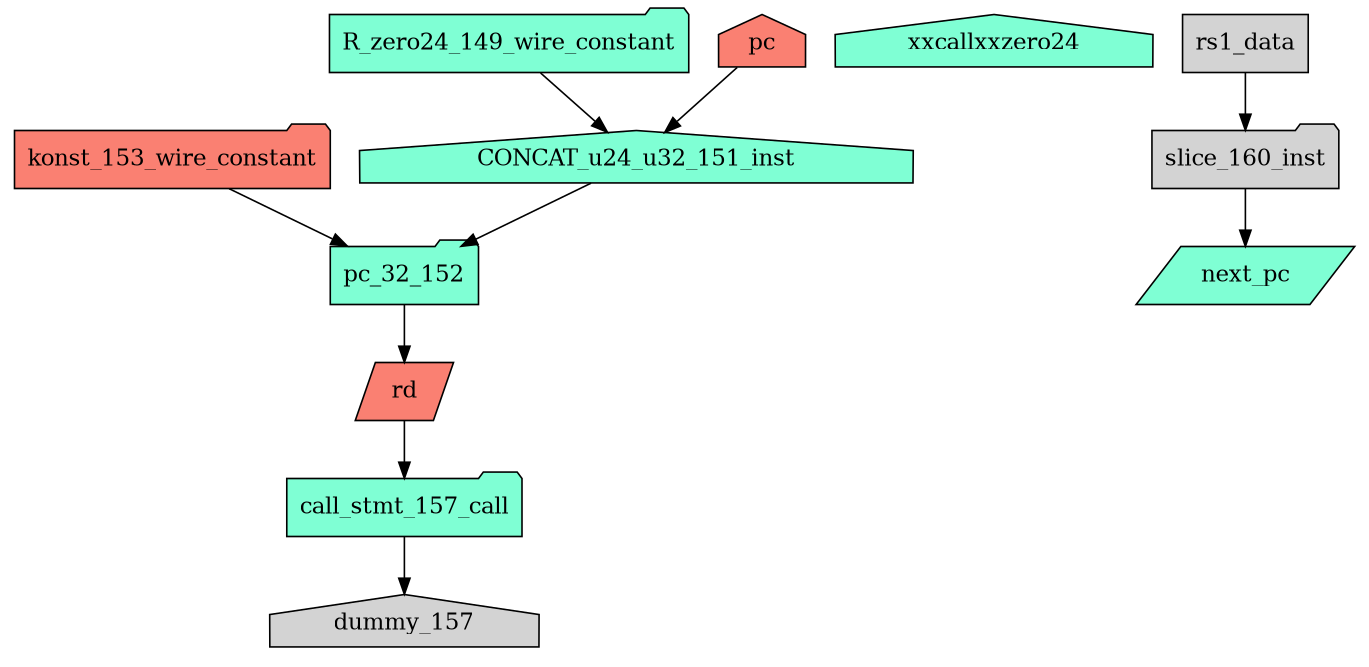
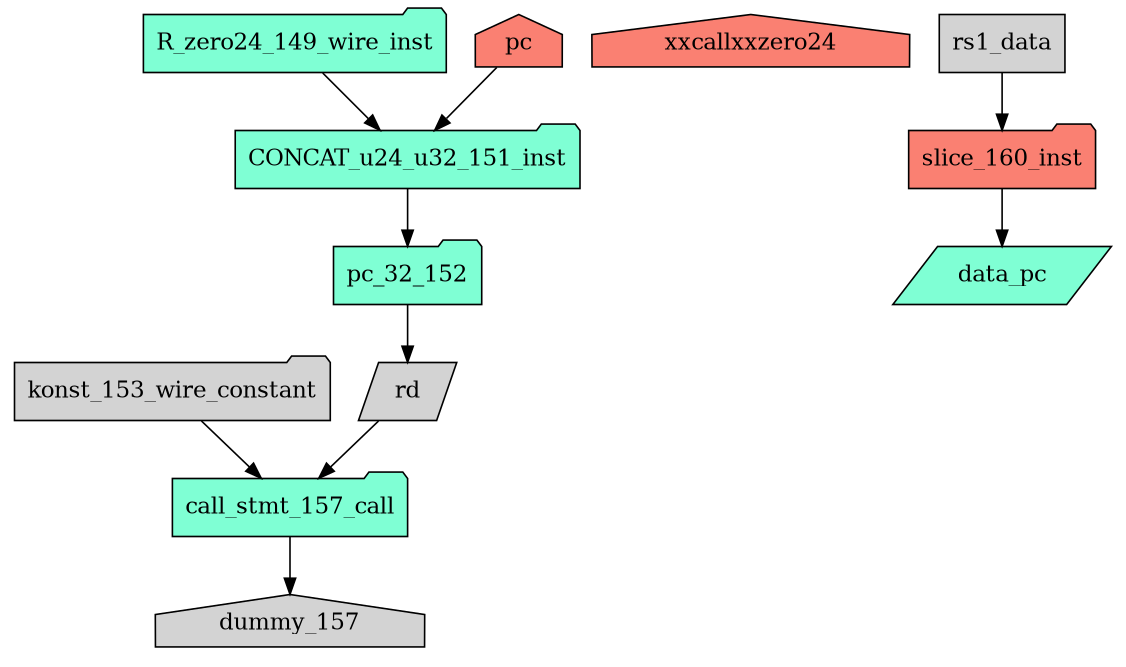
node "R_zero24_149_wire_constant": label "R_zero24_149_wire_constant" -> "R_zero24_149_wire_inst"
node "xxcallxxzero24": fillcolor aquamarine -> salmon
node "konst_153_wire_constant": fillcolor salmon -> lightgrey
node "CONCAT_u24_u32_151_inst": shape house -> folder
node "slice_160_inst": fillcolor lightgrey -> salmon
edge "konst_153_wire_constant" -> "pc_32_152": now "konst_153_wire_constant" -> "call_stmt_157_call"
node "next_pc": label "next_pc" -> "data_pc"
node "rd": fillcolor salmon -> lightgrey
